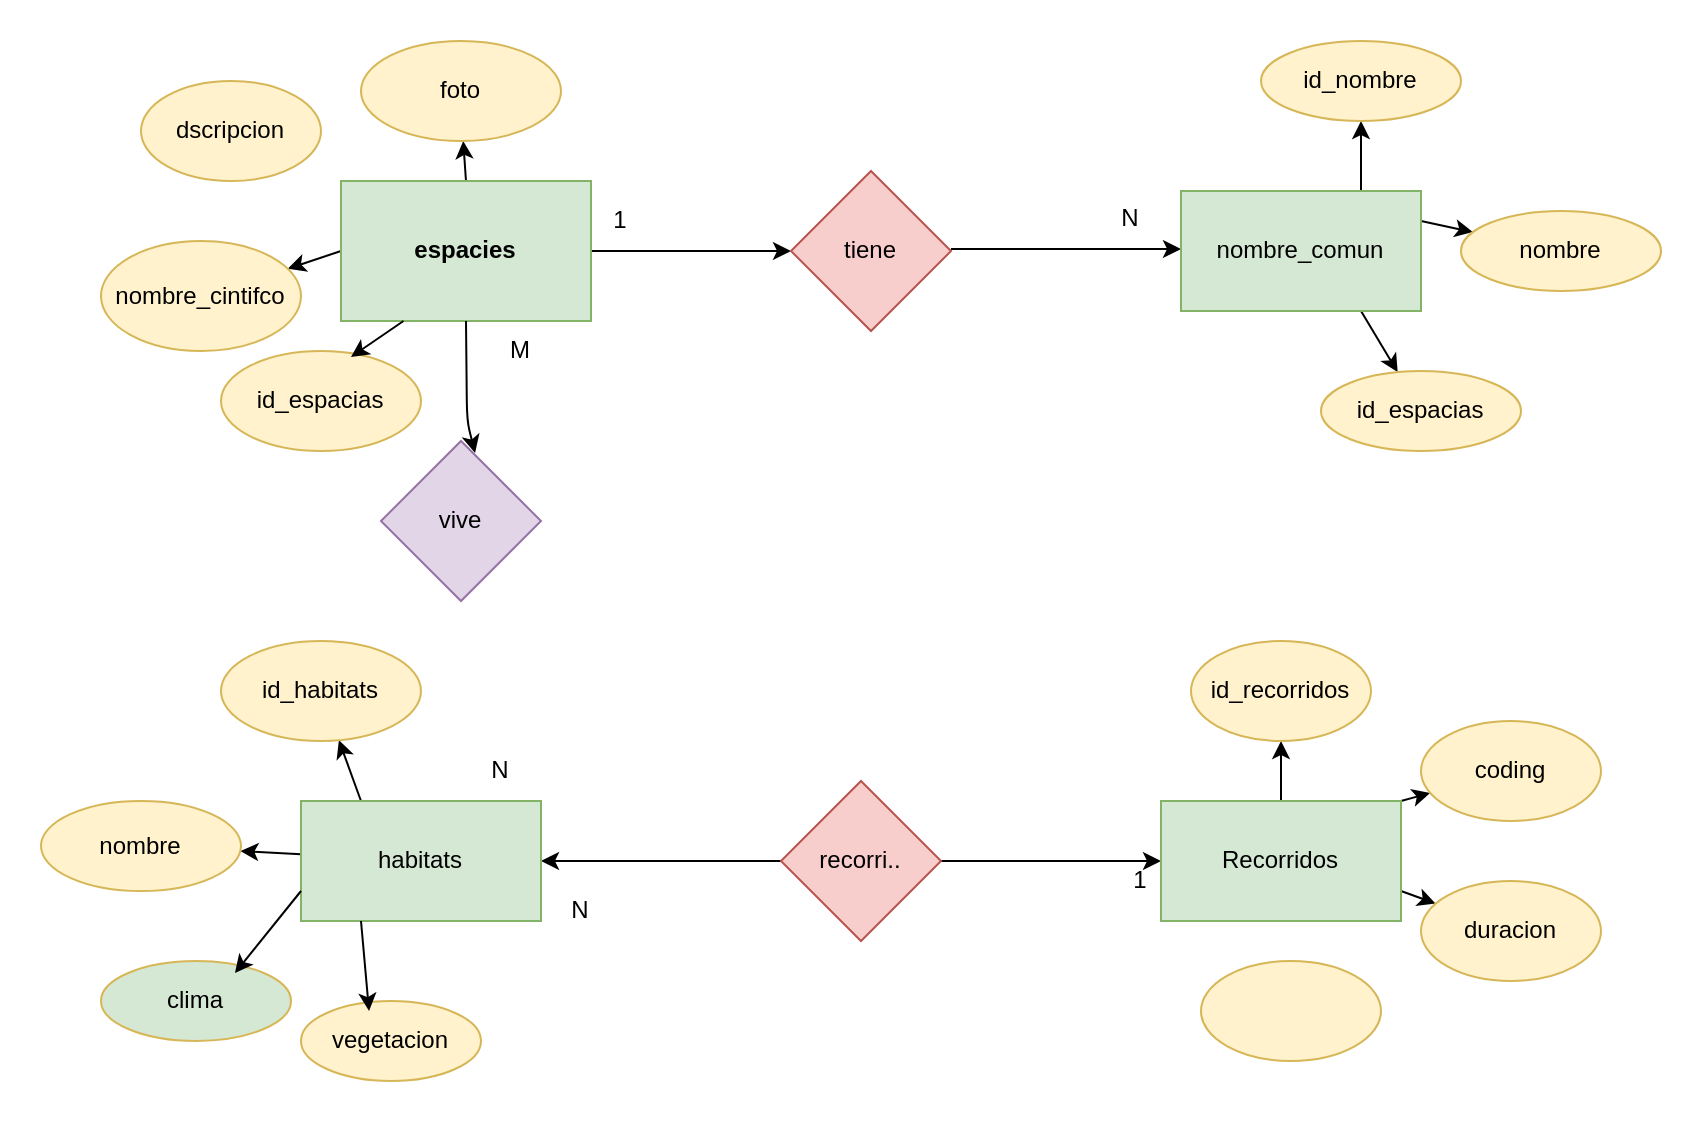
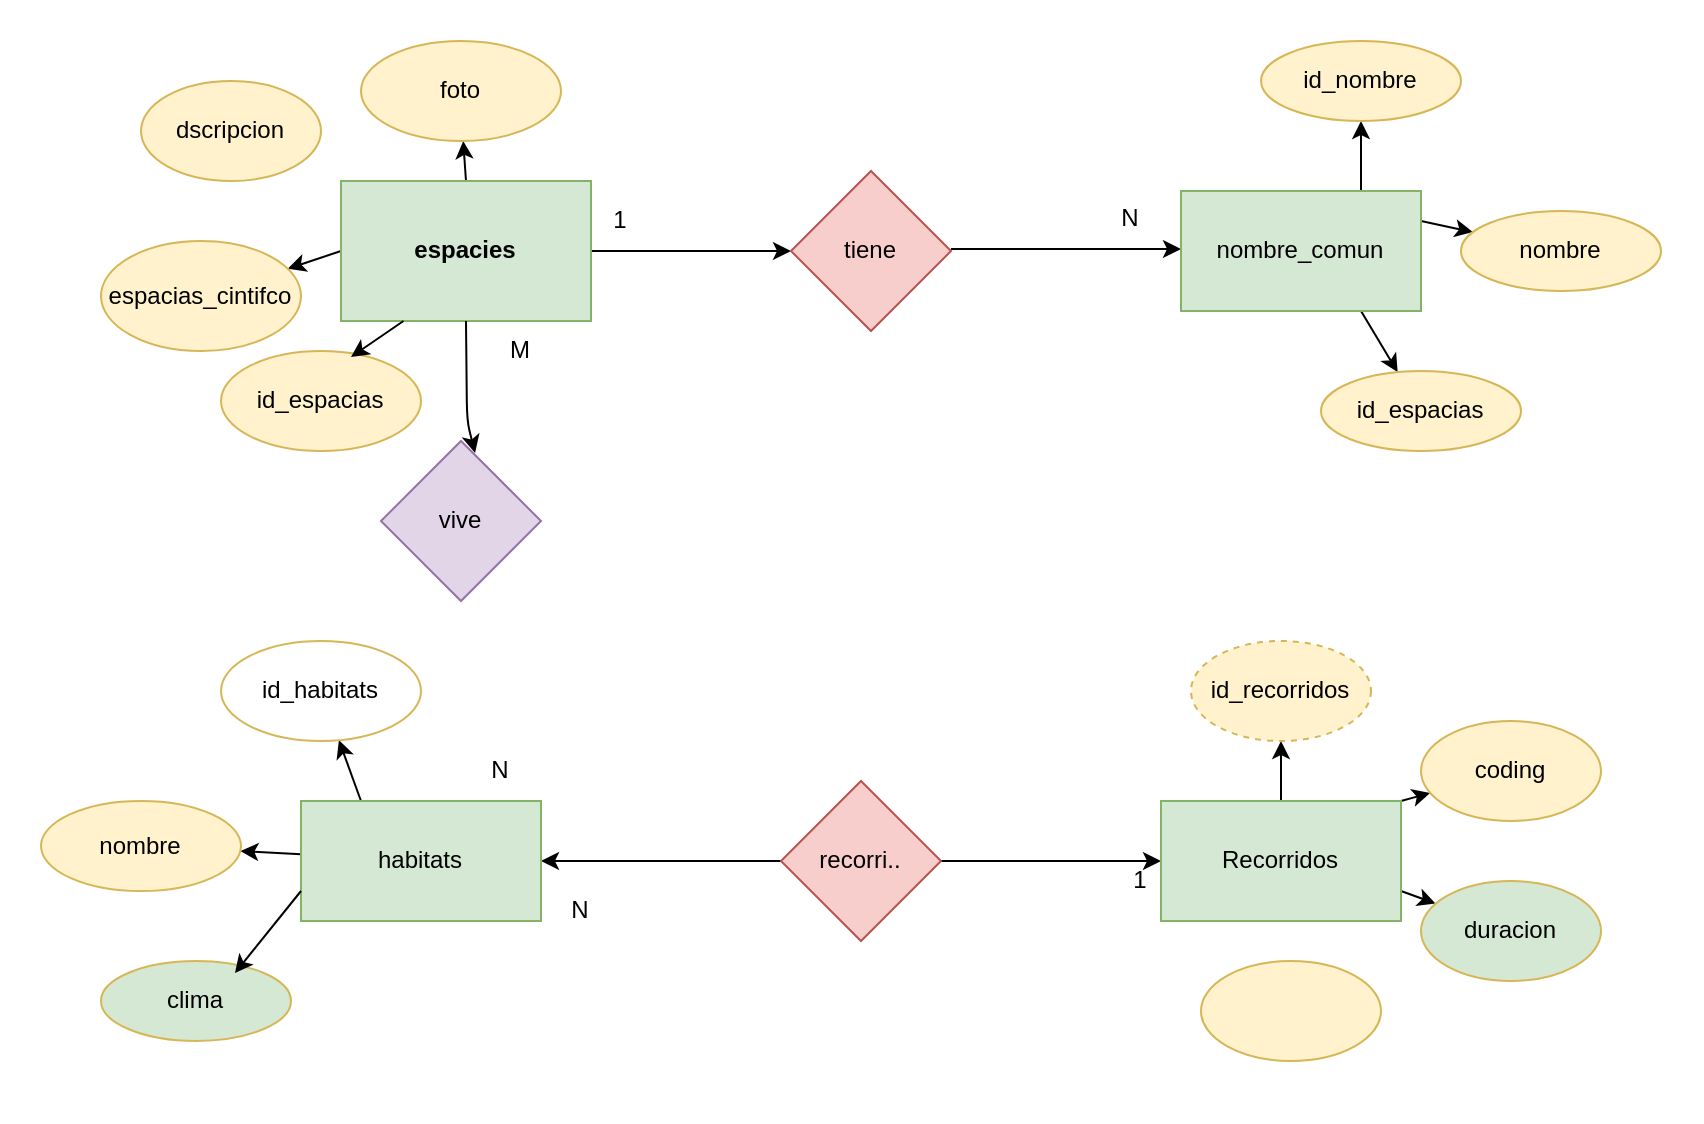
node "nombre_cintifco": label "nombre_cintifco" -> "espacias_cintifco"
node "id_habitats": fillcolor #fff2cc -> #ffffff
node "id_recorridos": style solid -> dashed
node "duracion": fillcolor #fff2cc -> #d5e8d4
edge "habitats" -> "vegetacion": removed
node "vegetacion": removed
